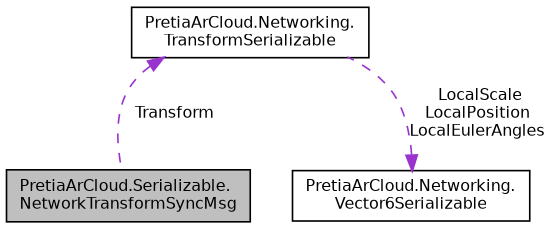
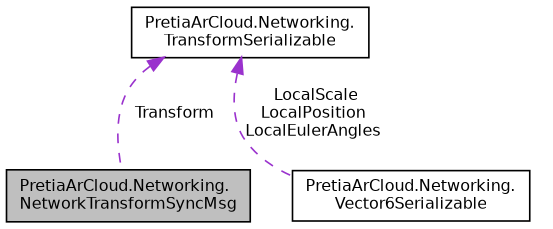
edge "PretiaArCloud.Networking. TransformSerializable" -> "PretiaArCloud.Networking. Vector6Serializable": reversed
node "PretiaArCloud.Serializable. NetworkTransformSyncMsg": label "PretiaArCloud.Serializable. NetworkTransformSyncMsg" -> "PretiaArCloud.Networking. NetworkTransformSyncMsg"
